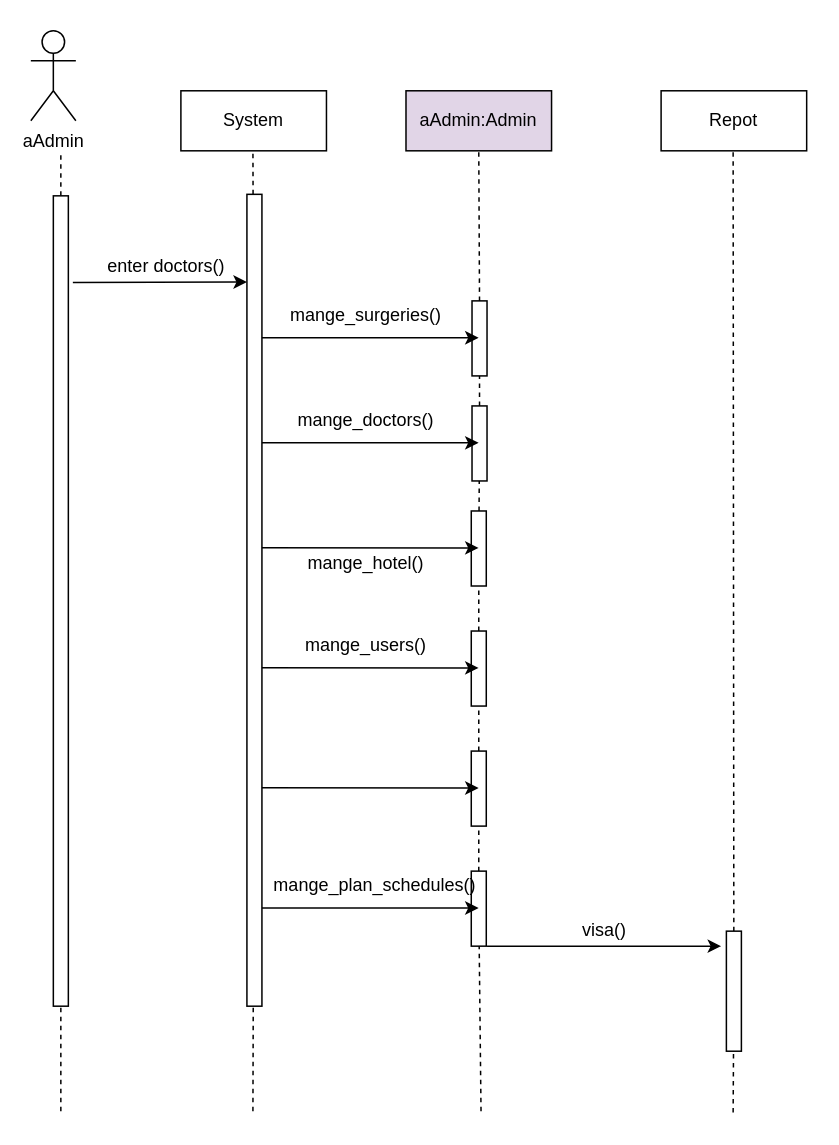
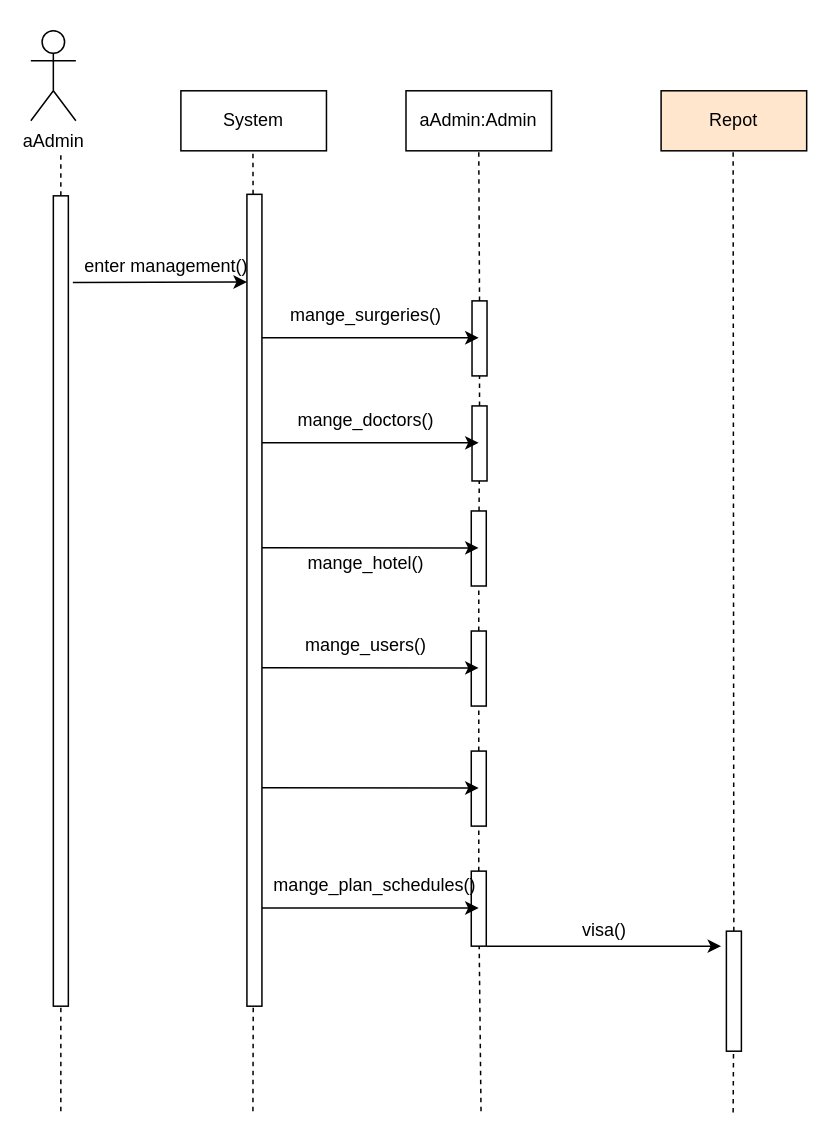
node "aAdmin:Admin": fillcolor #e1d5e7 -> #ffffff
node "Repot": fillcolor #ffffff -> #ffe6cc
node "enter doctors()": label "enter doctors()" -> "enter management()"
